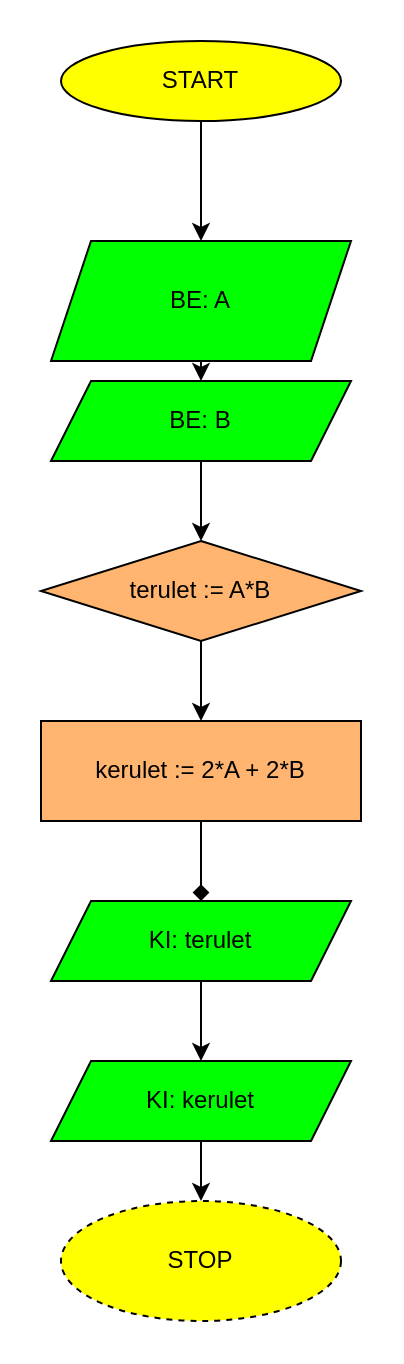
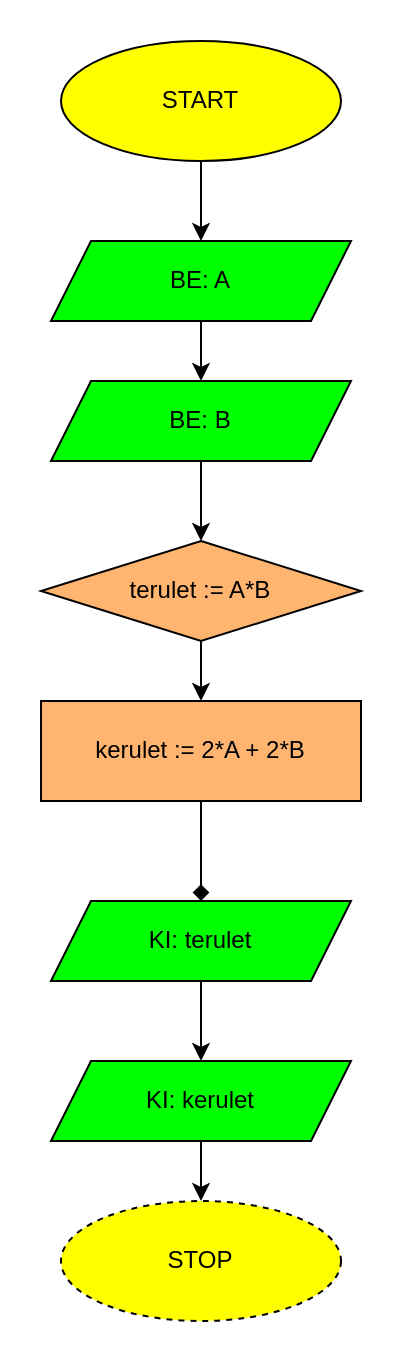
node "START": size 280x80 -> 280x120
node "BE: A": size 300x120 -> 300x80
node "kerulet := 2*A + 2*B": moved (201, 771) -> (201, 751)
